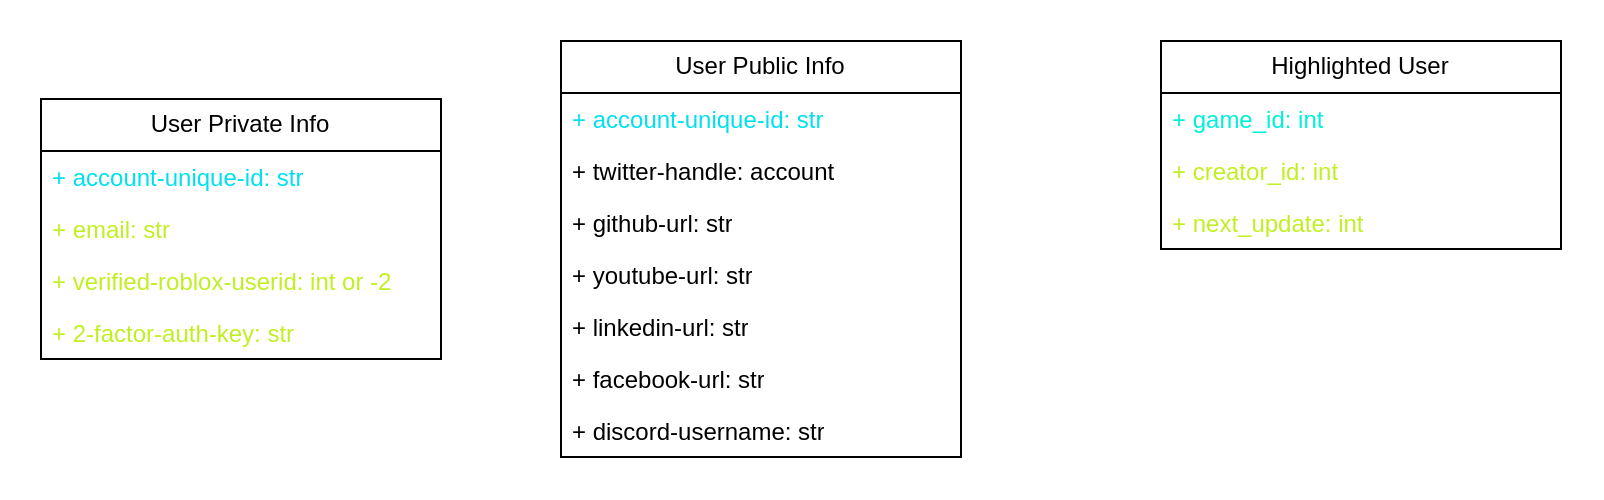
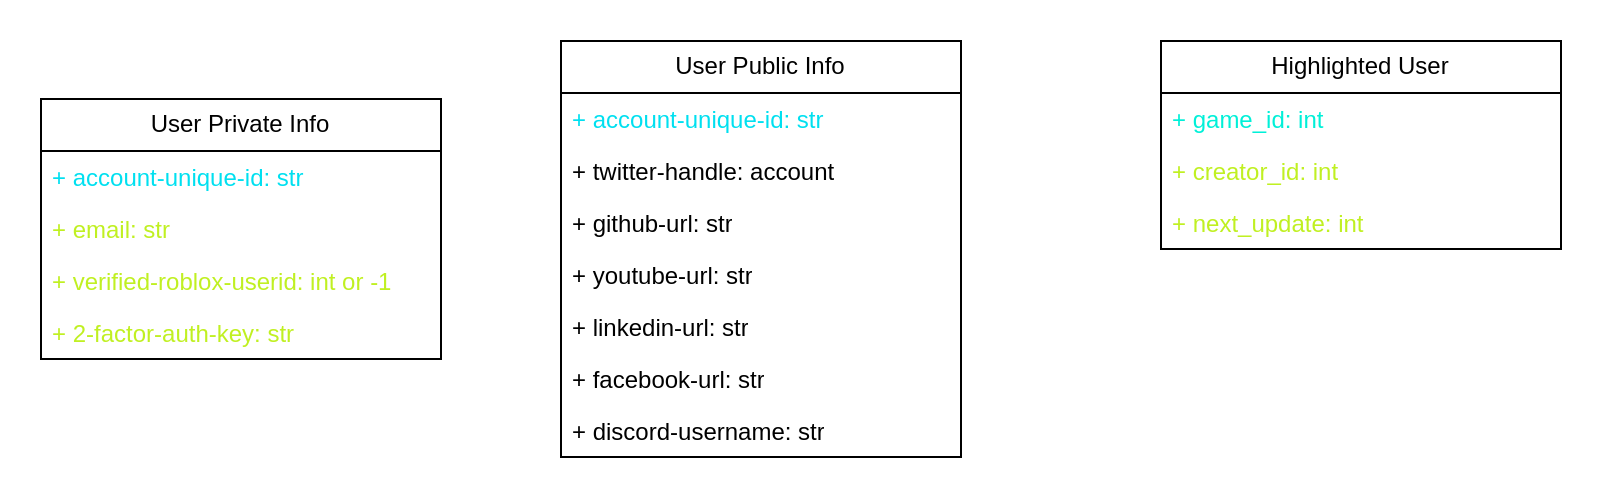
node "+ verified-roblox-userid: int or -2": label "+ verified-roblox-userid: int or -2" -> "+ verified-roblox-userid: int or -1"
